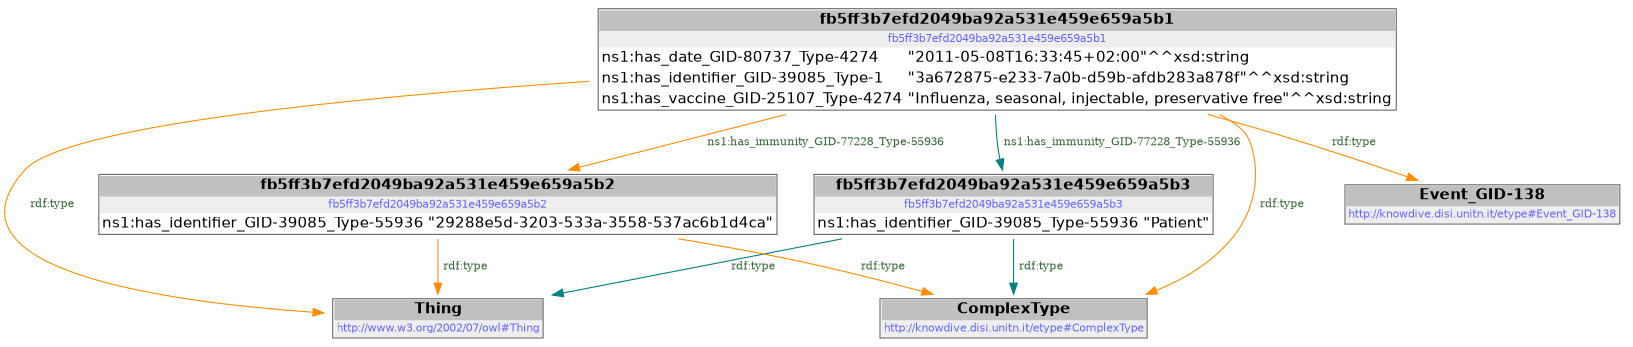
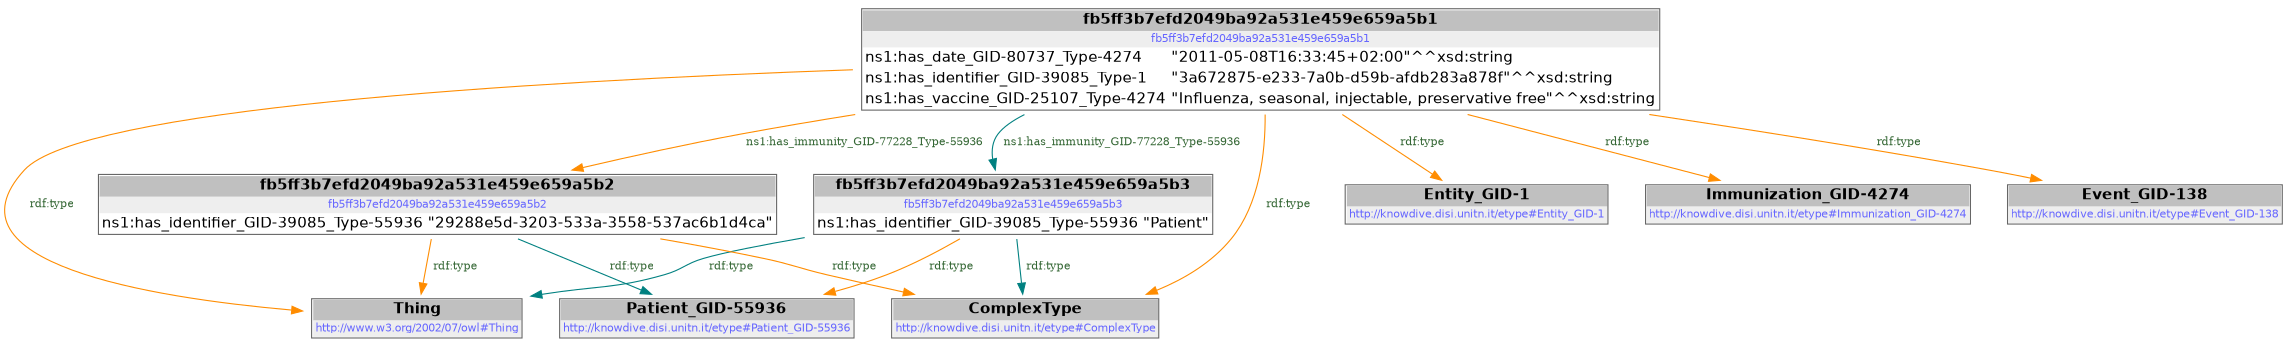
node "Entity_GID-1": added
node "Immunization_GID-4274": added
node "Patient_GID-55936": added
